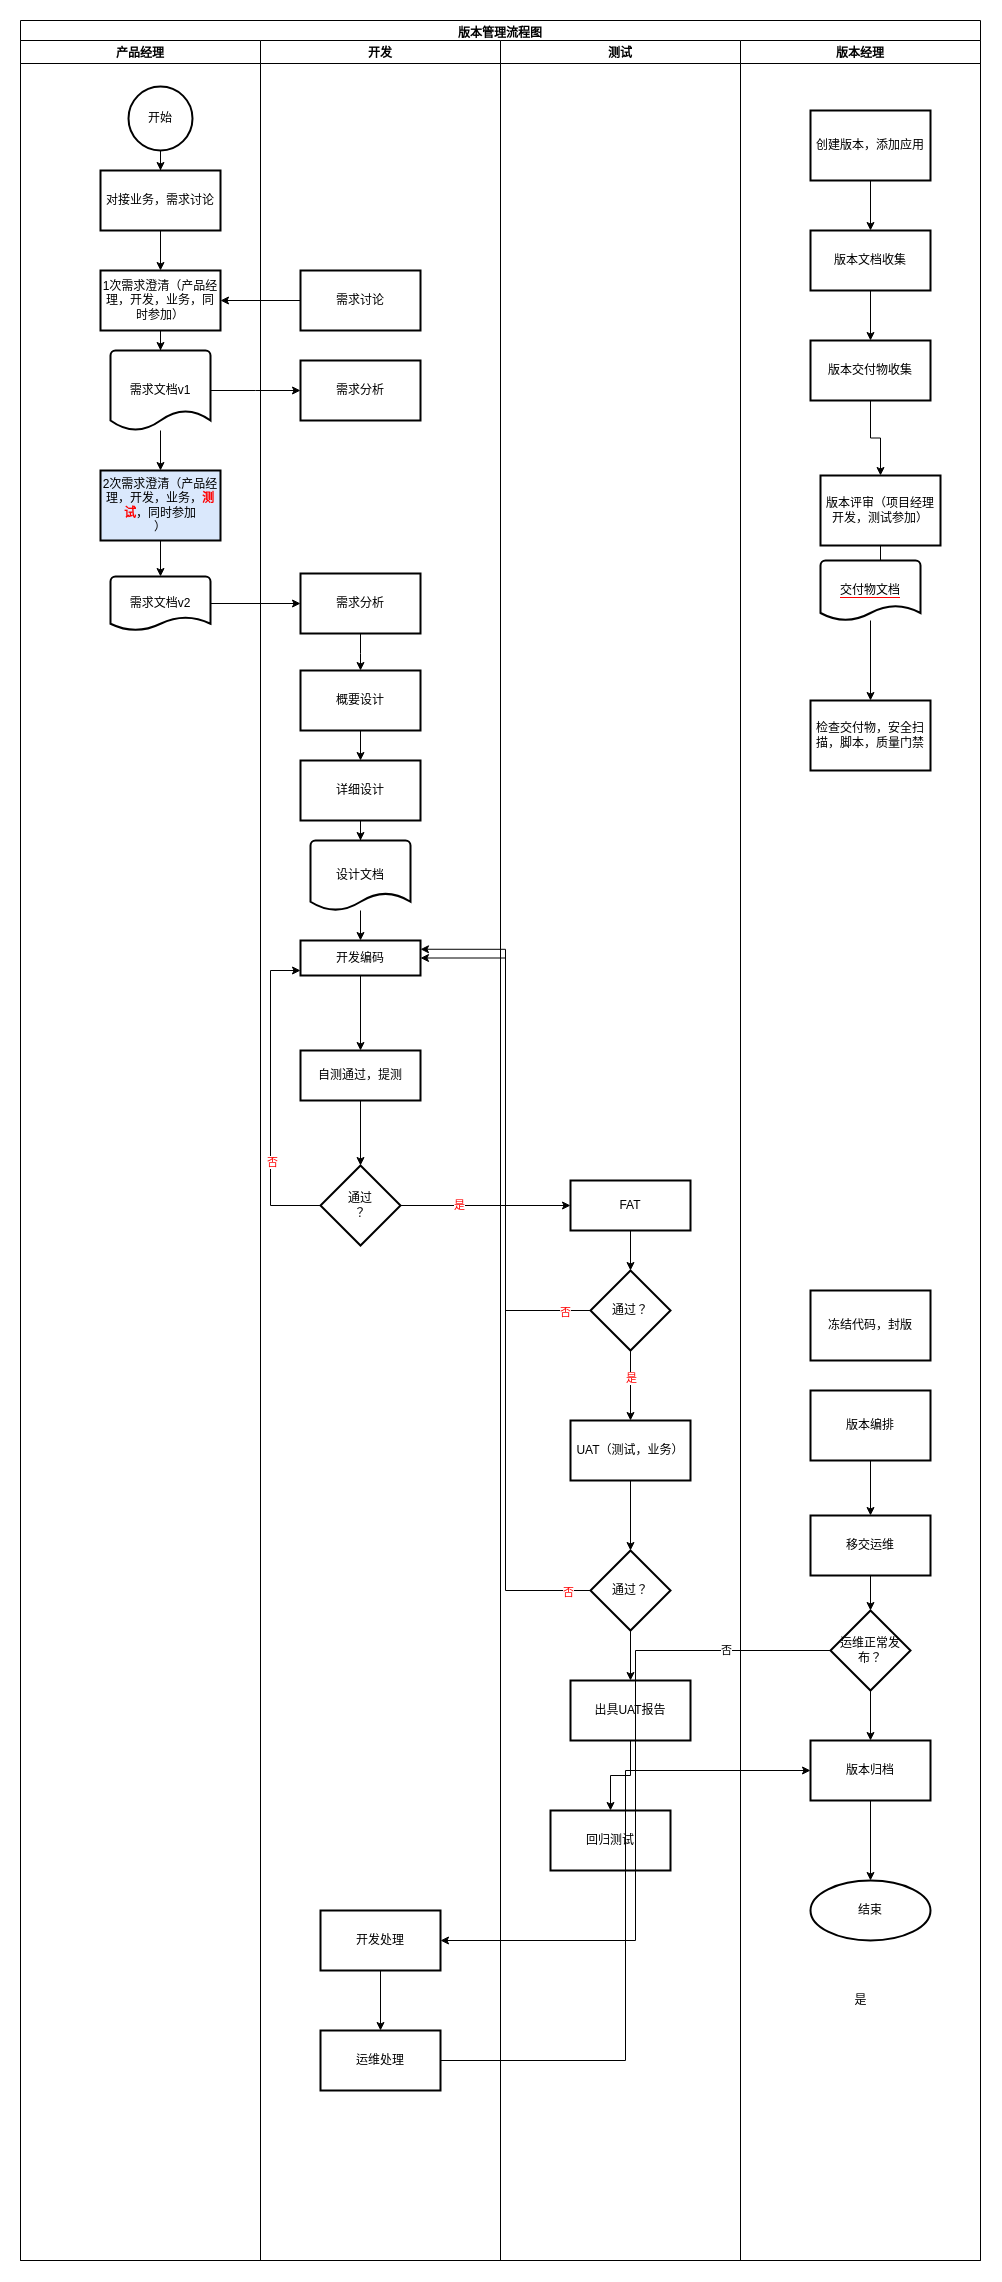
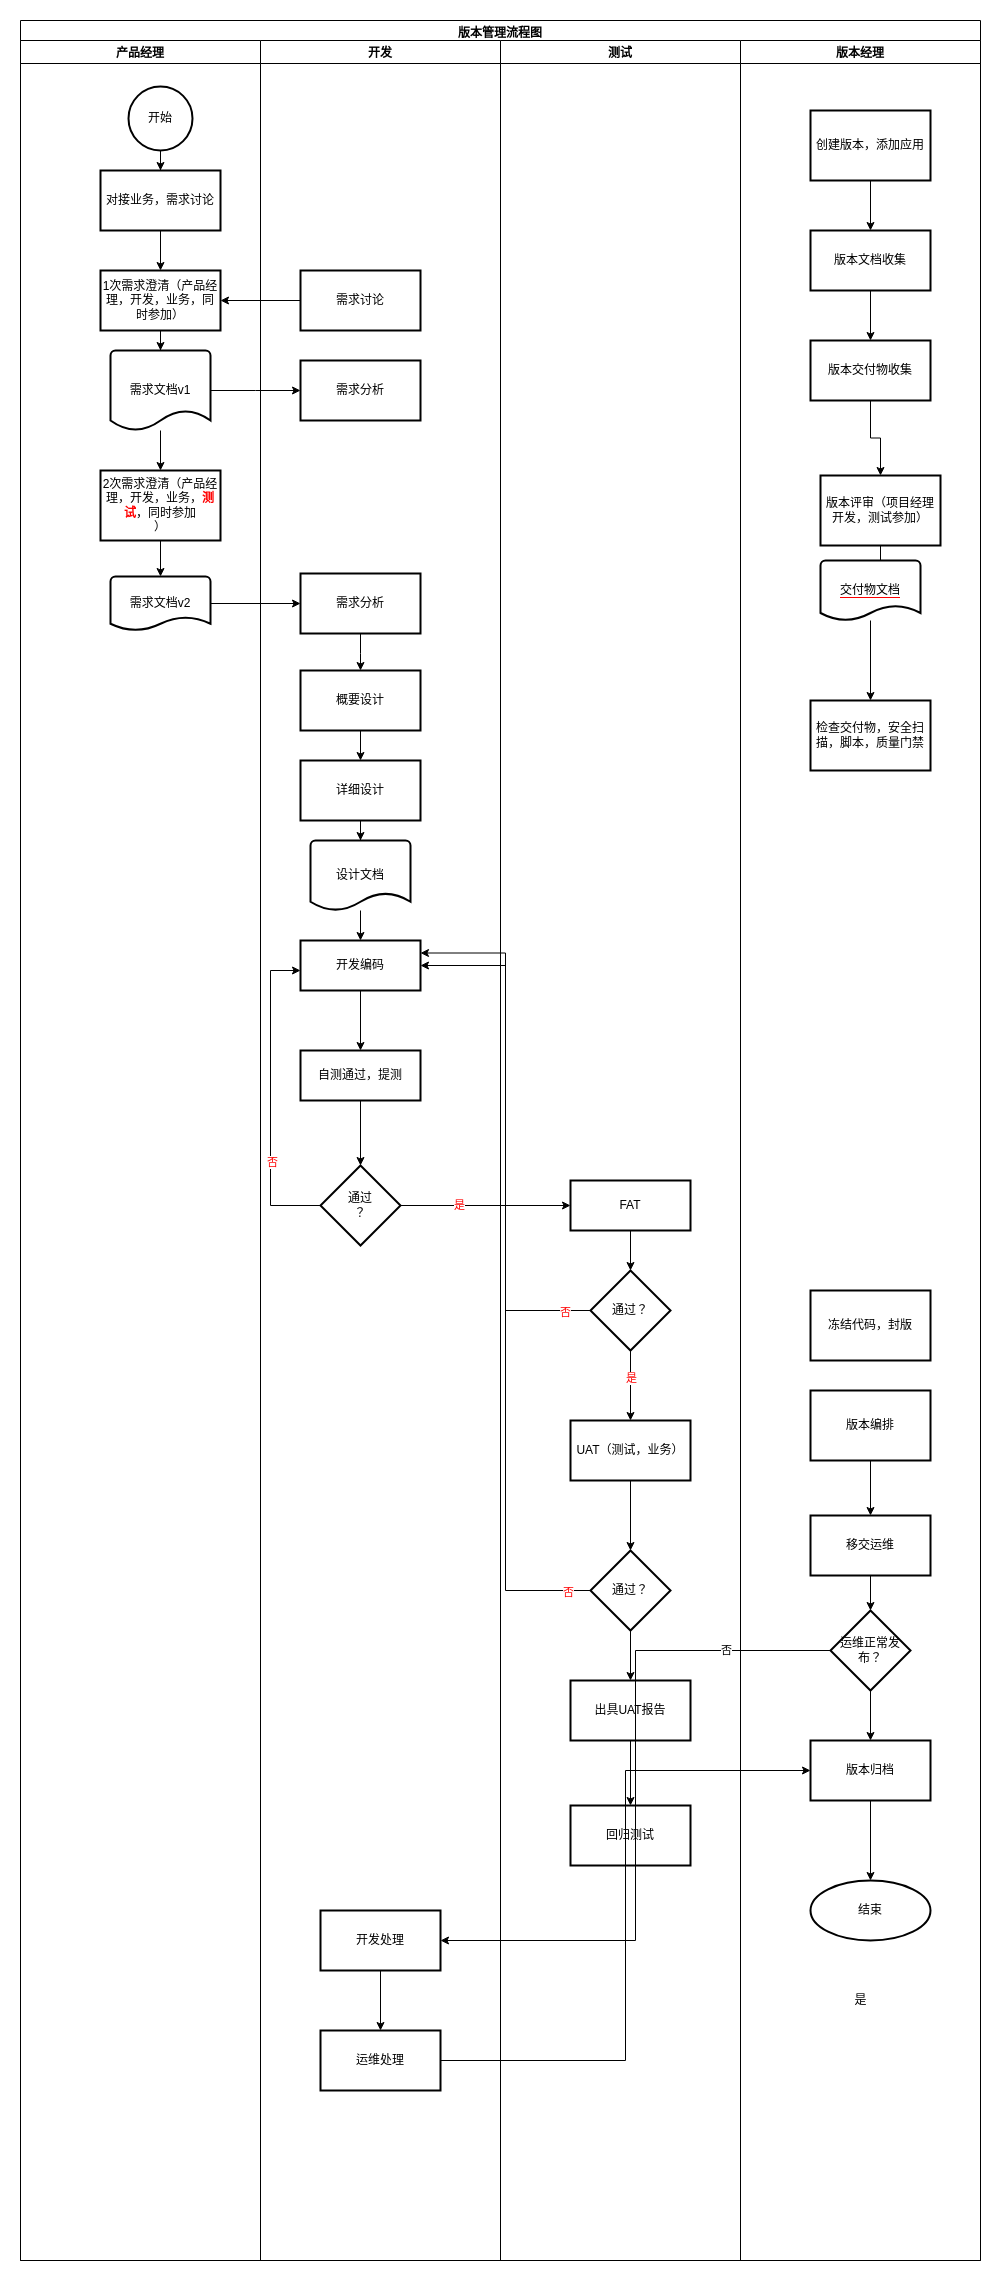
node "2次需求澄清（产品经理，开发，业务，测试，同时参加 ）": fillcolor #dae8fc -> #ffffff
node "开发编码": size 120x35 -> 120x50
node "回归测试": moved (611, 1841) -> (631, 1836)
